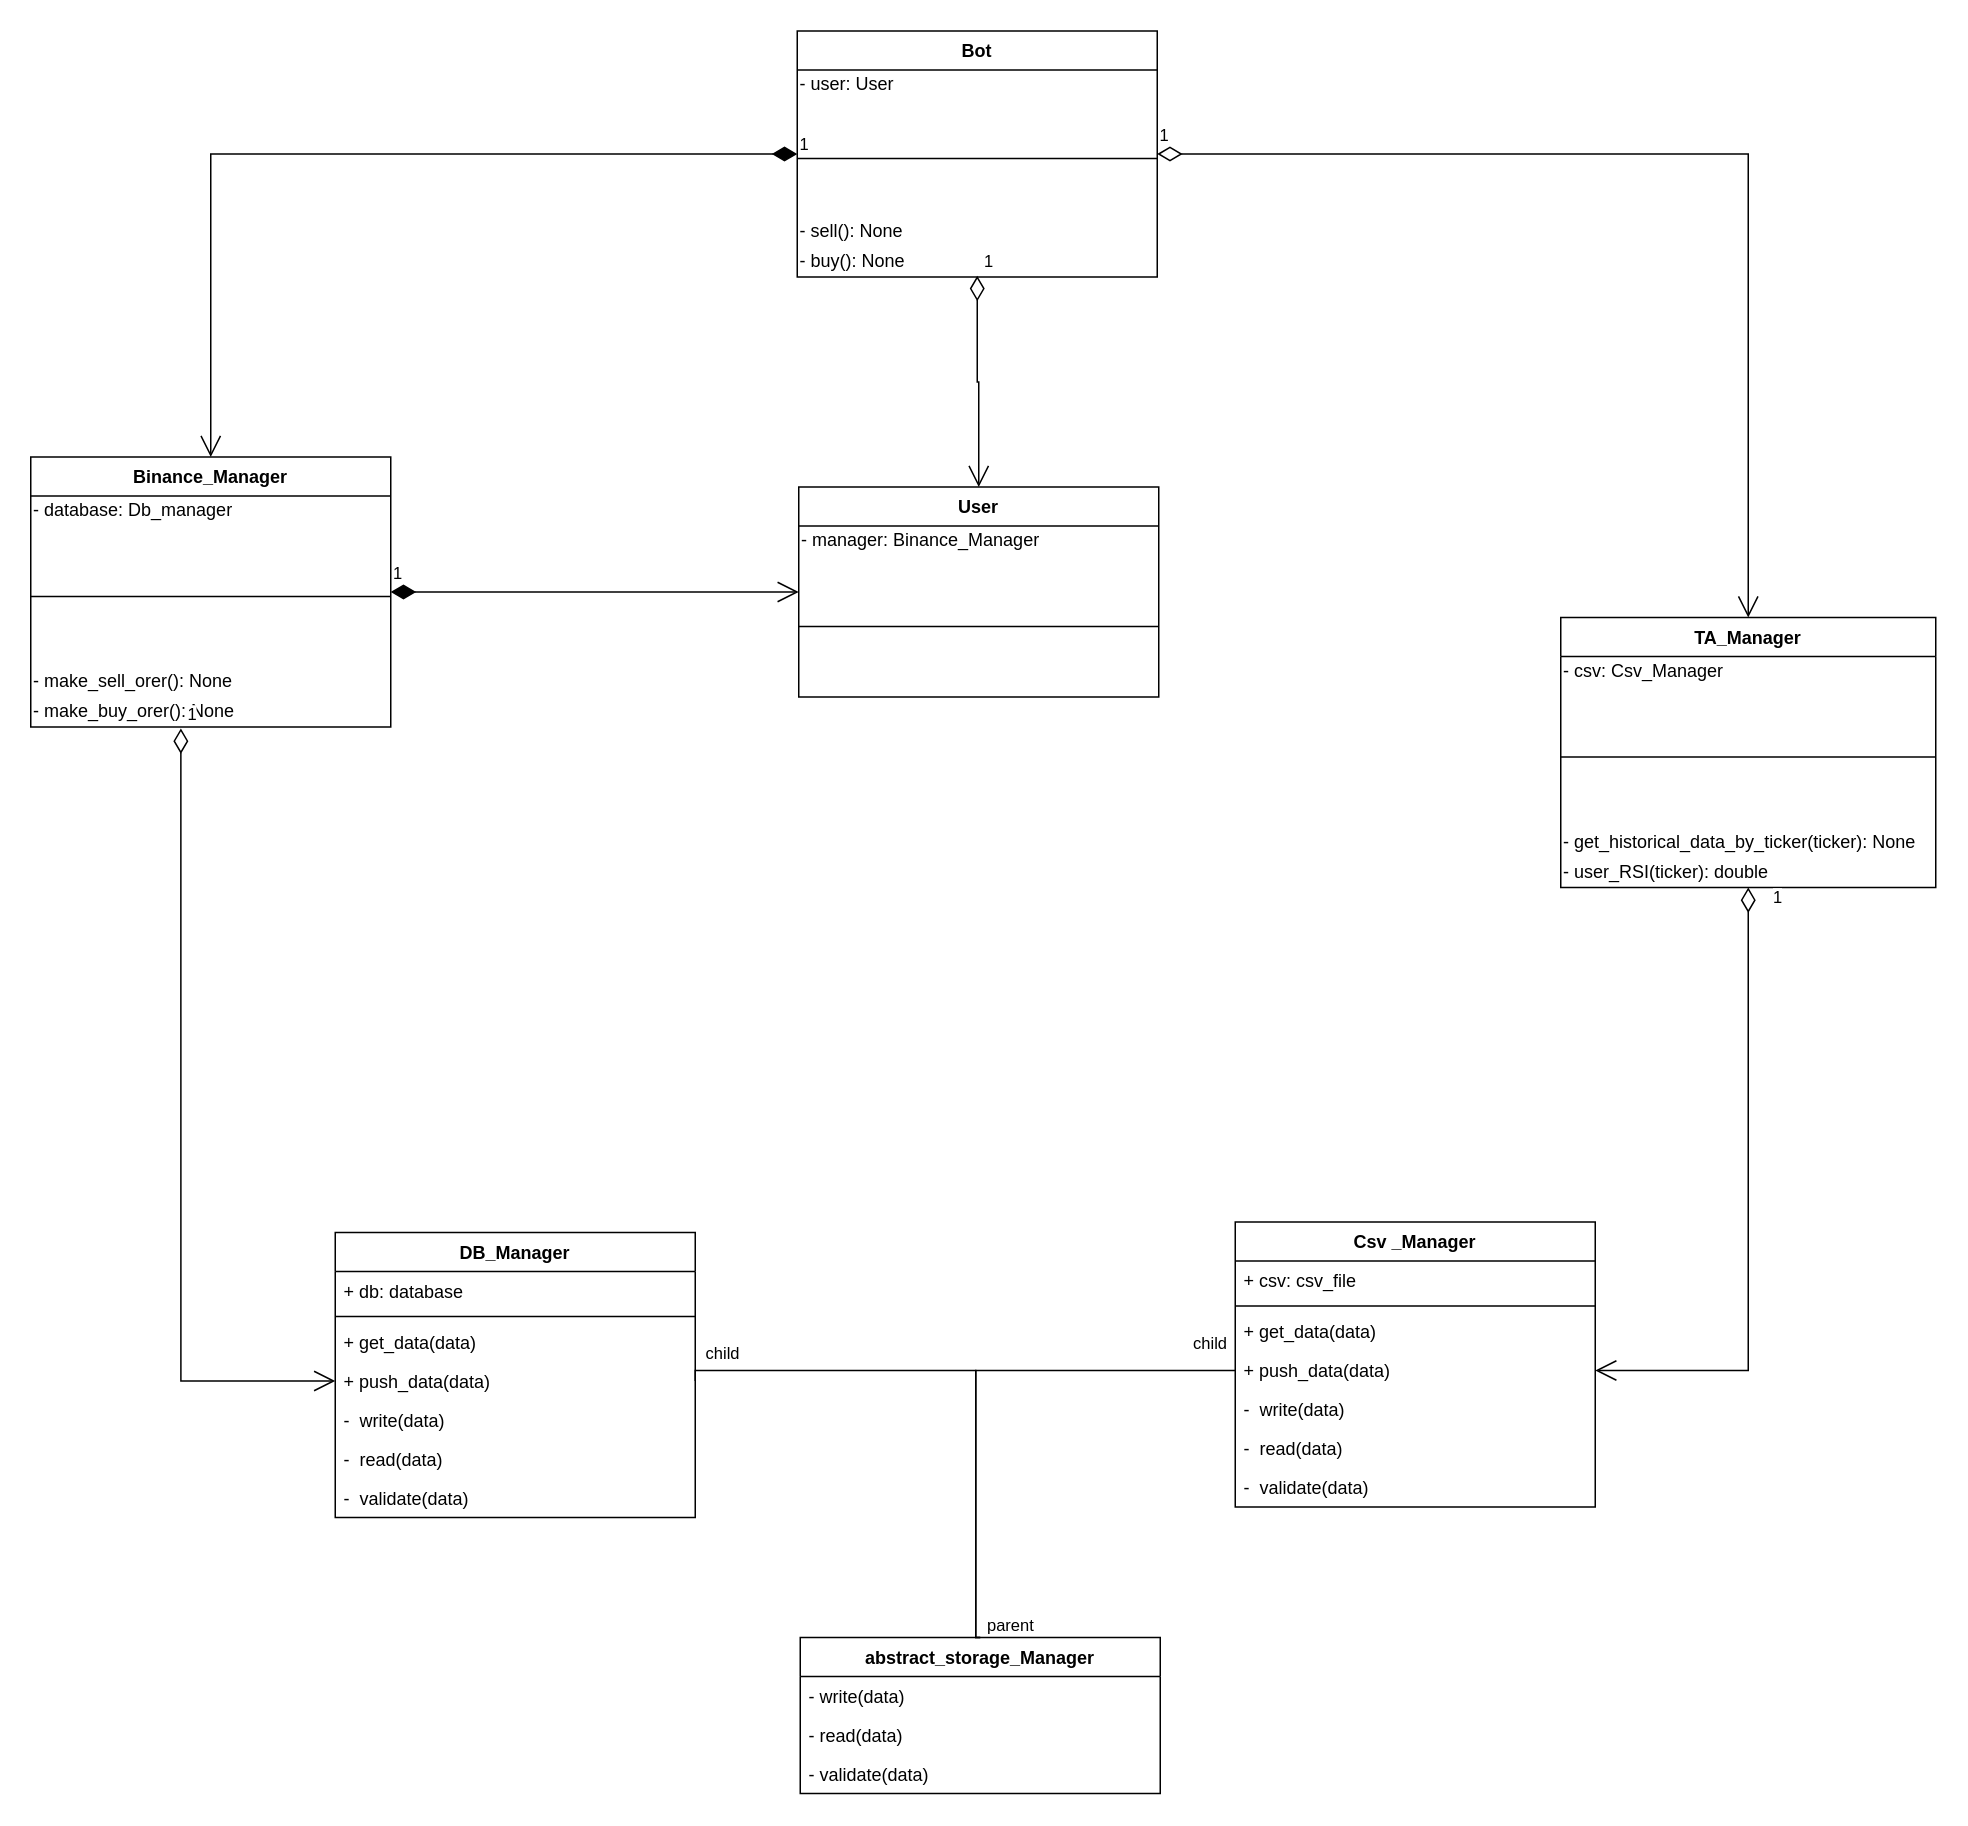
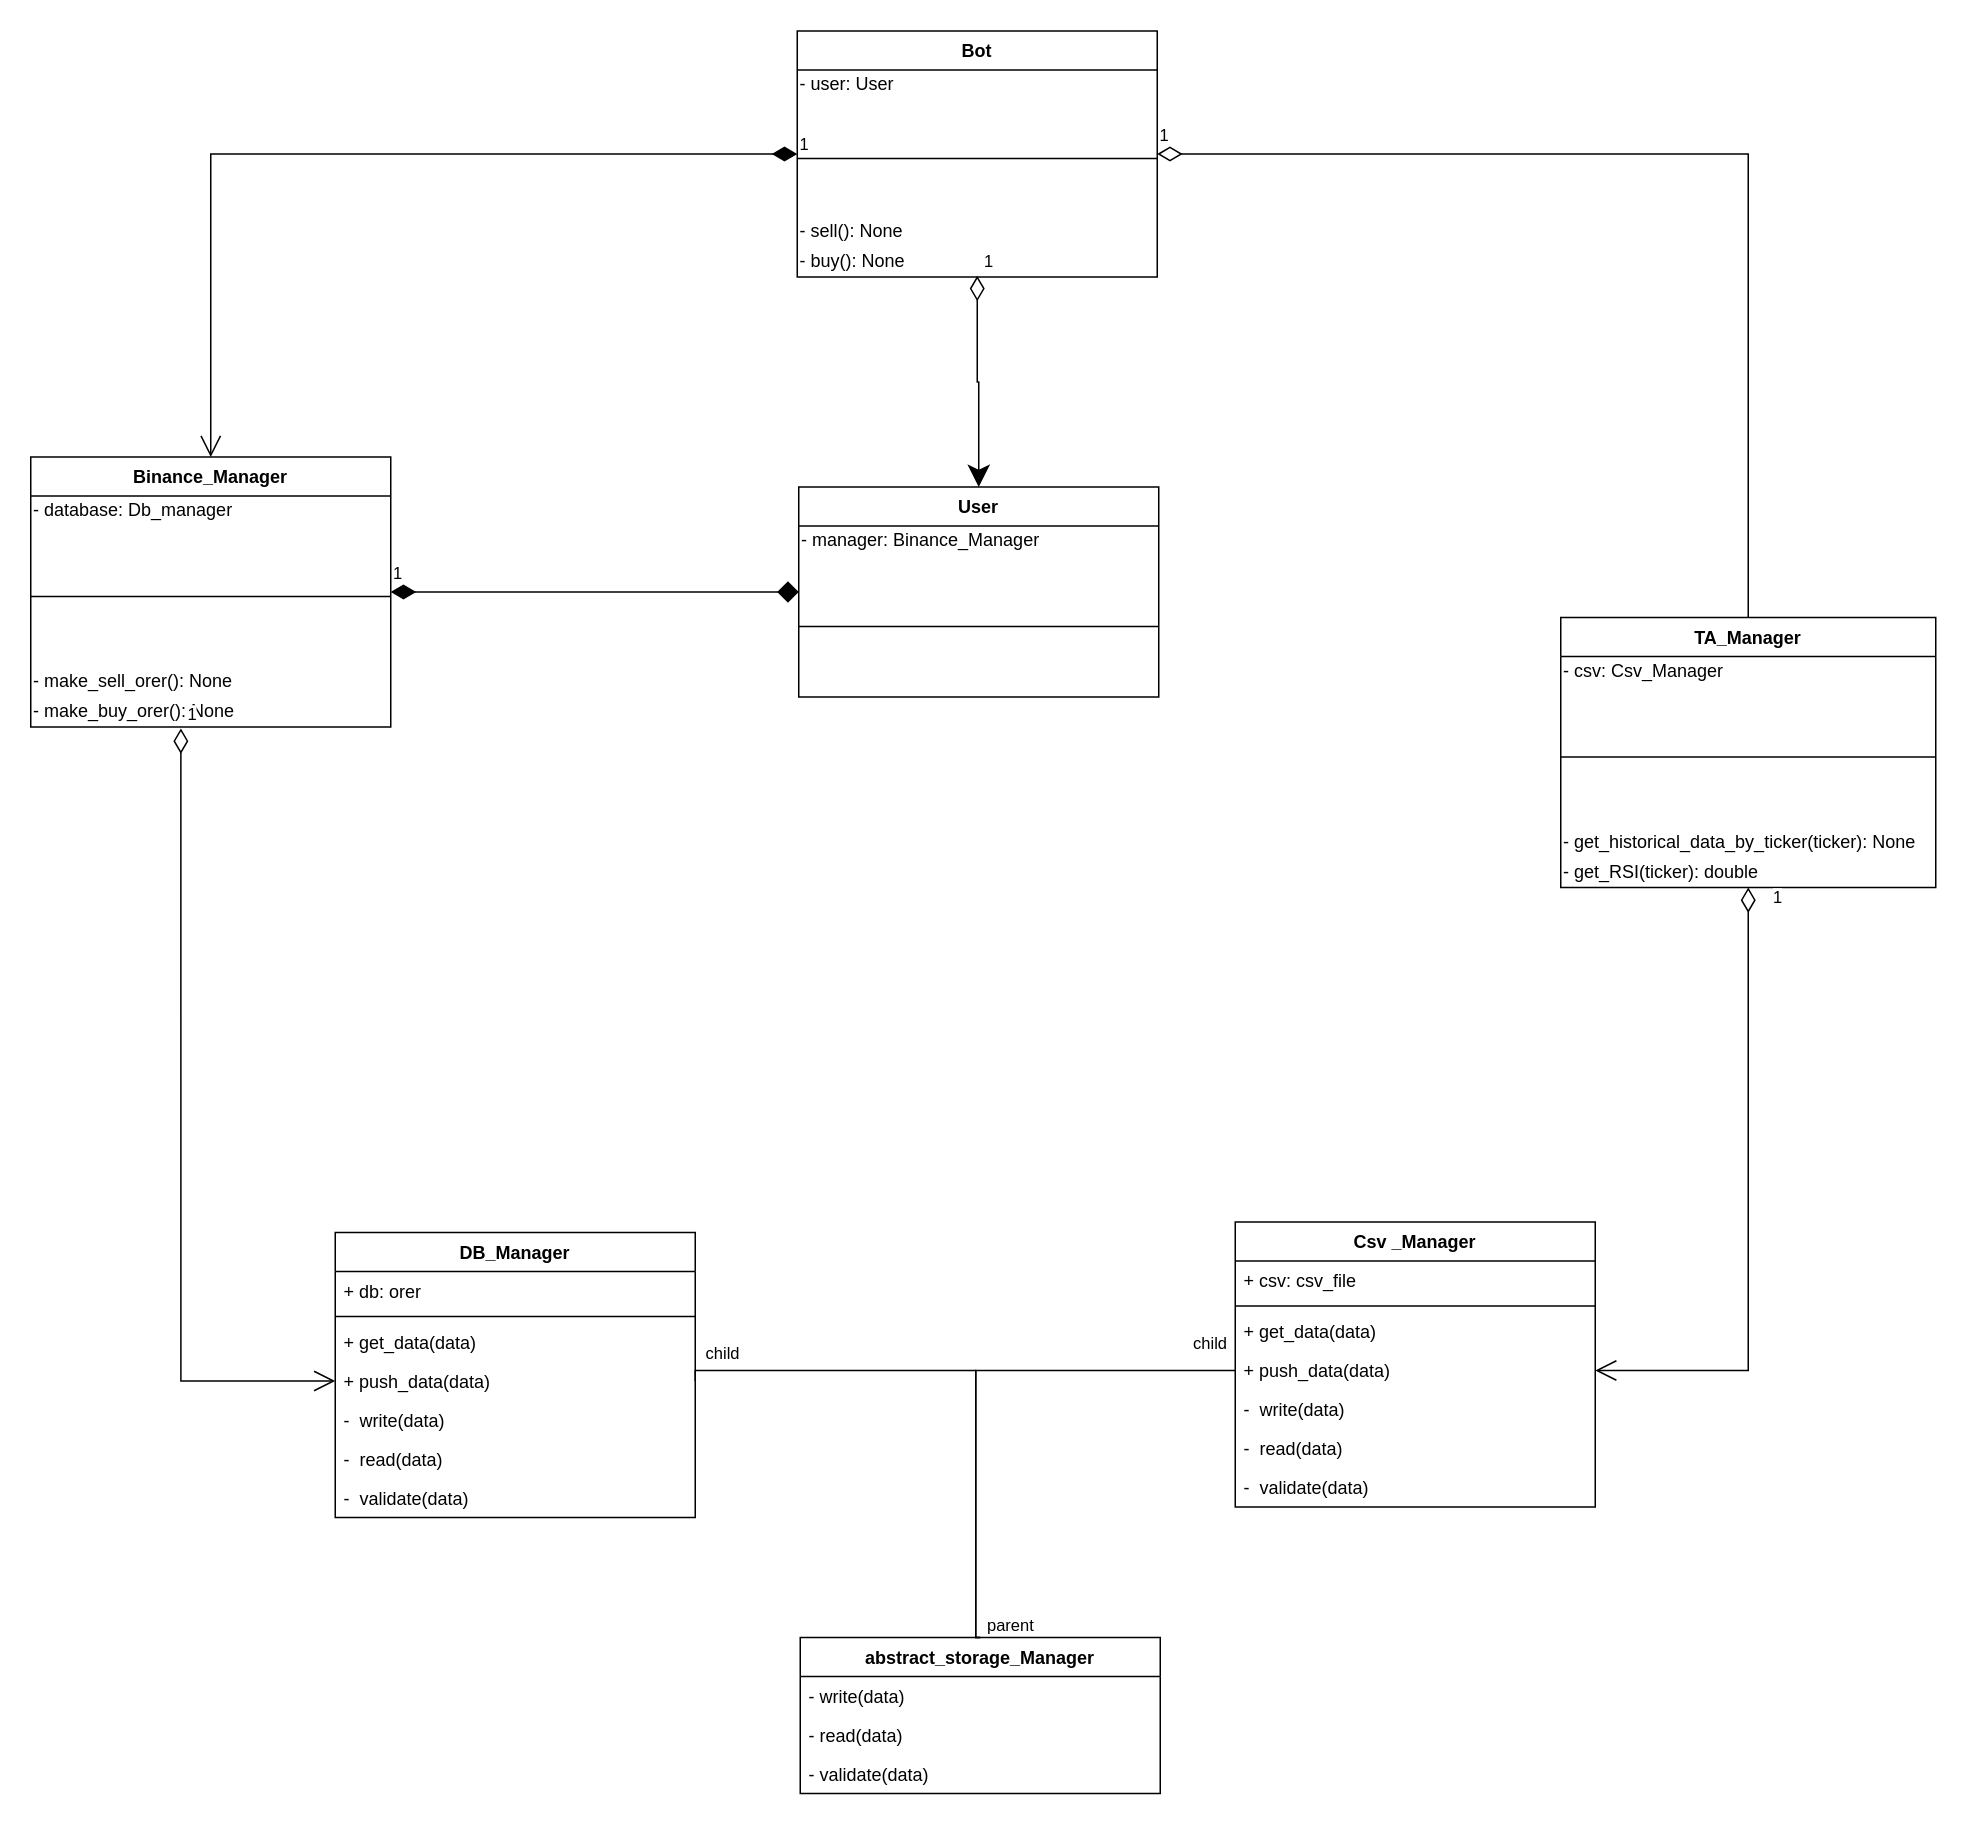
edge "- buy(): None" -- "User": arrowhead open -> classic
edge "Binance_Manager" -- "User": arrowhead open -> diamond
edge "Bot" -- "TA_Manager": arrowhead open -> none
node "- user_RSI(ticker): double": label "- user_RSI(ticker): double" -> "- get_RSI(ticker): double"
node "+ db: database": label "+ db: database" -> "+ db: orer"
